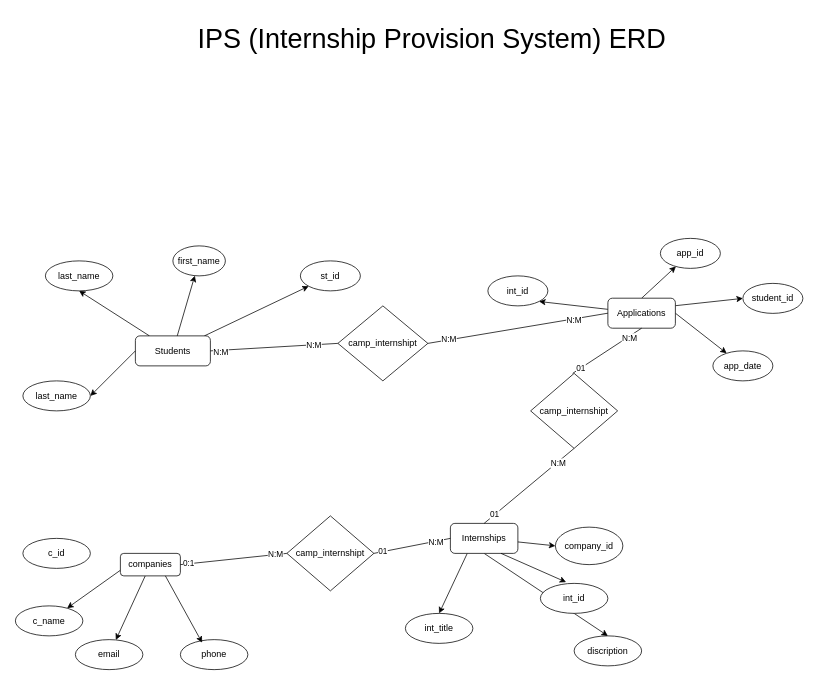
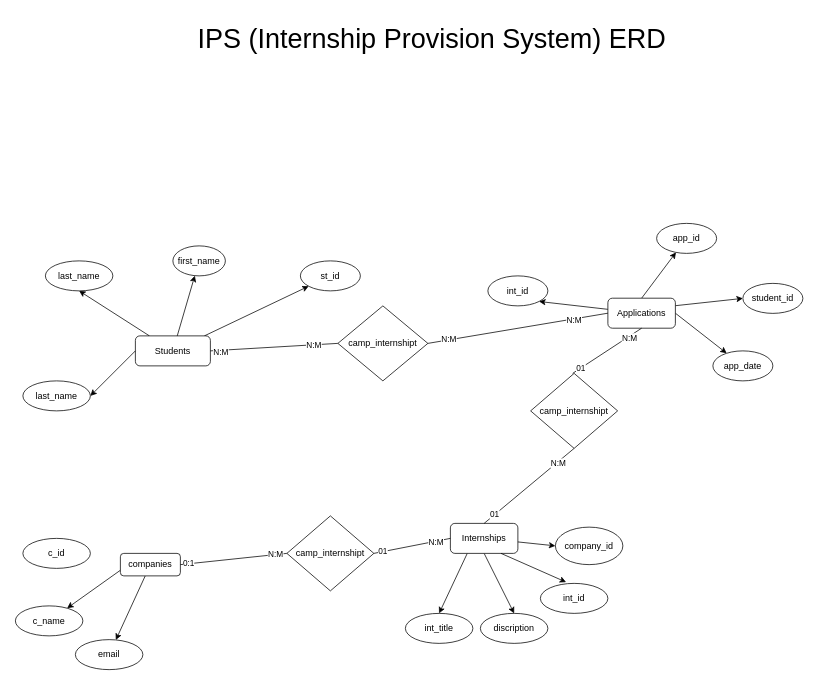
node "app_id": moved (690, 253) -> (687, 238)
edge "companies" -> "phone": removed
node "discription": moved (608, 651) -> (514, 628)
node "phone": removed
